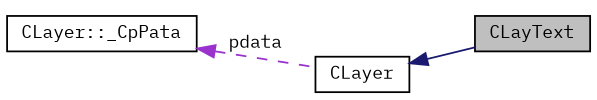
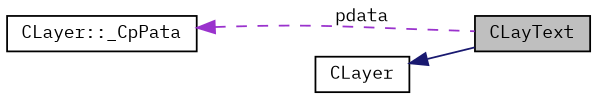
edge "CLayer" -> "CLayer::_CpPata": now "CLayText" -> "CLayer::_CpPata"
